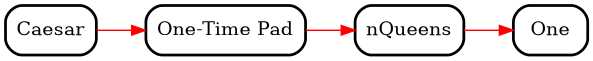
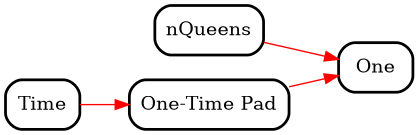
node "Caesar": label "Caesar" -> "Time"
edge "One-Time Pad" -> "nQueens": now "One-Time Pad" -> "One"
